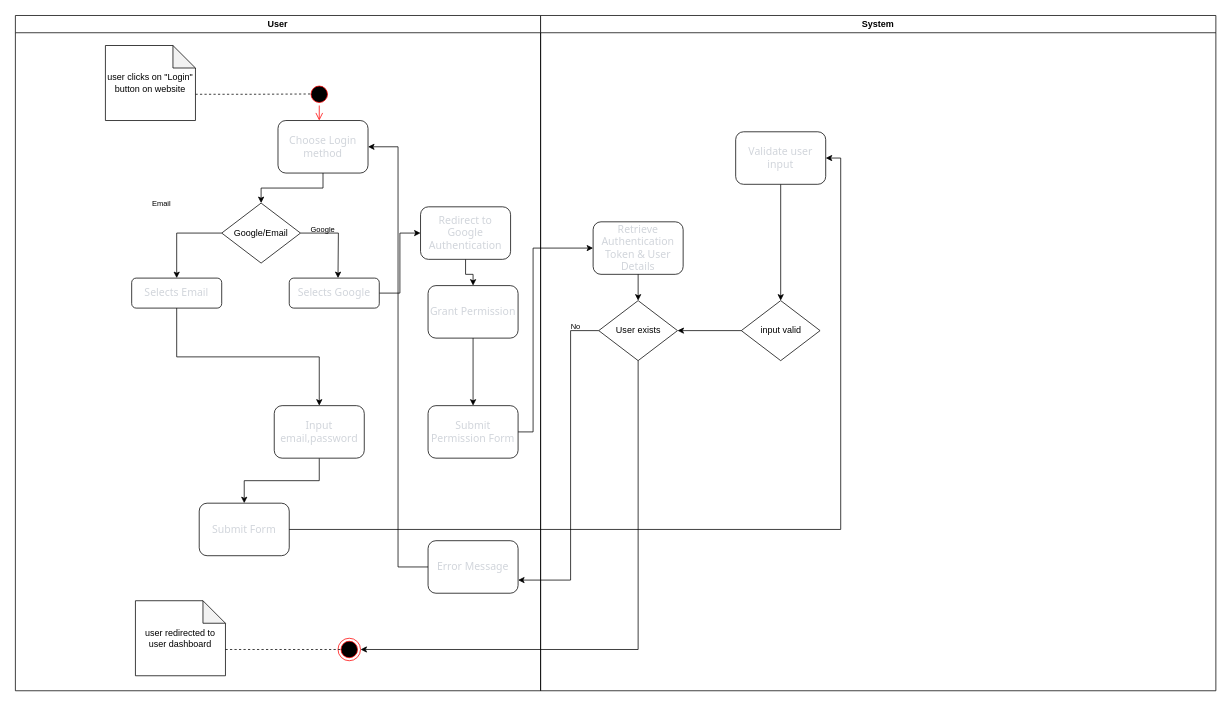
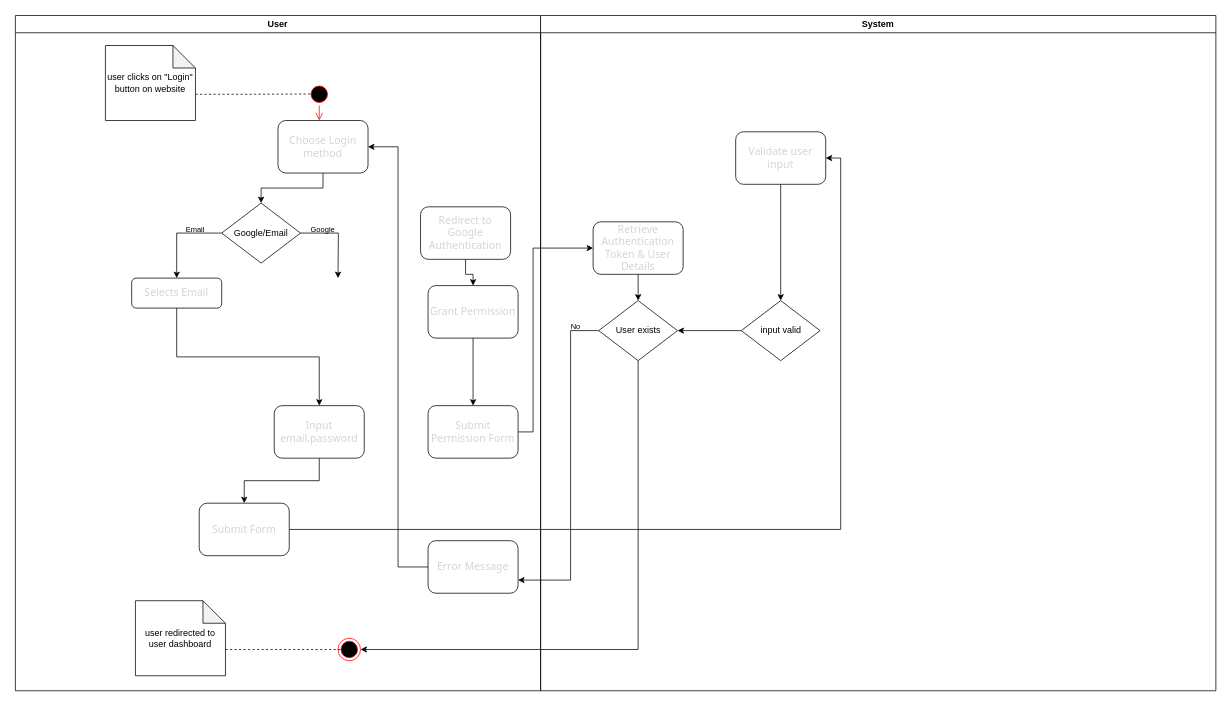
node "Email": moved (162, 203) -> (195, 229)
edge "Selects Google" -> "Redirect to Google Authentication": removed
node "Selects Google": removed
